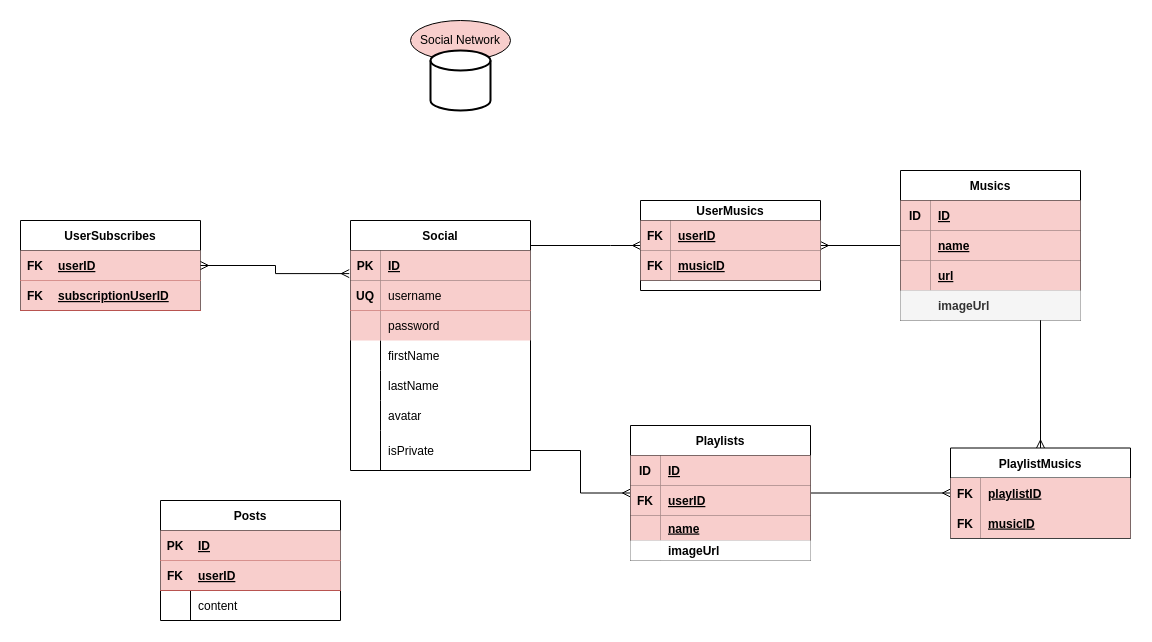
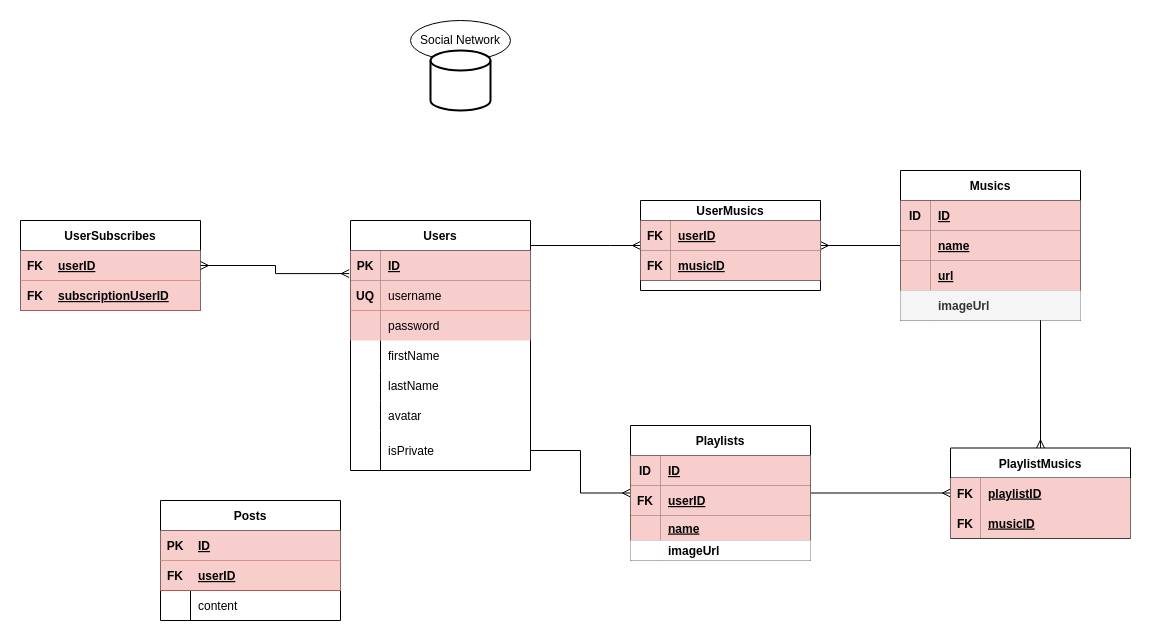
node "Social Network": fillcolor #f8cecc -> #ffffff
node "Social": label "Social" -> "Users"
